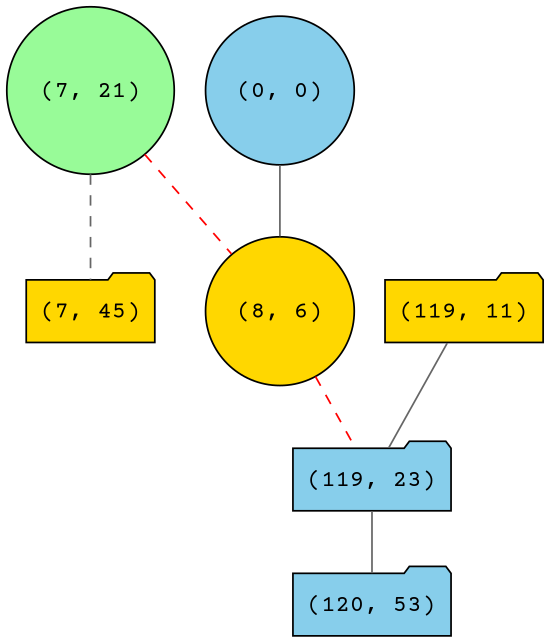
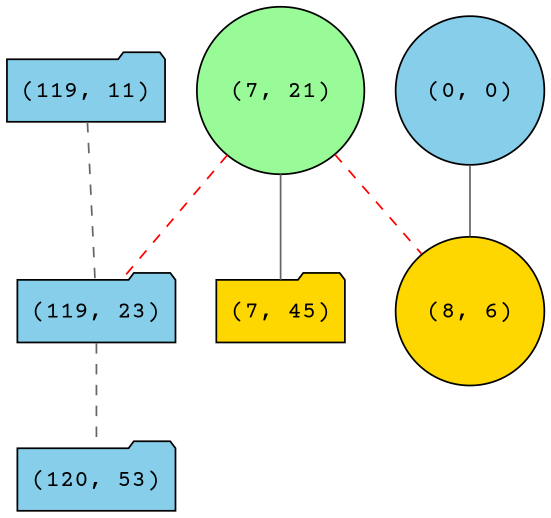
edge "(7, 21)" -- "(7, 45)": style dashed -> solid
node "(119, 11)": fillcolor gold -> skyblue
edge "(119, 11)" -- "(119, 23)": style solid -> dashed
edge "(8, 6)" -- "(119, 23)": now "(7, 21)" -- "(119, 23)"
edge "(119, 23)" -- "(120, 53)": style solid -> dashed
